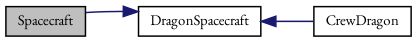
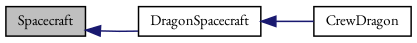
edge "Spacecraft" -> "DragonSpacecraft": reversed
